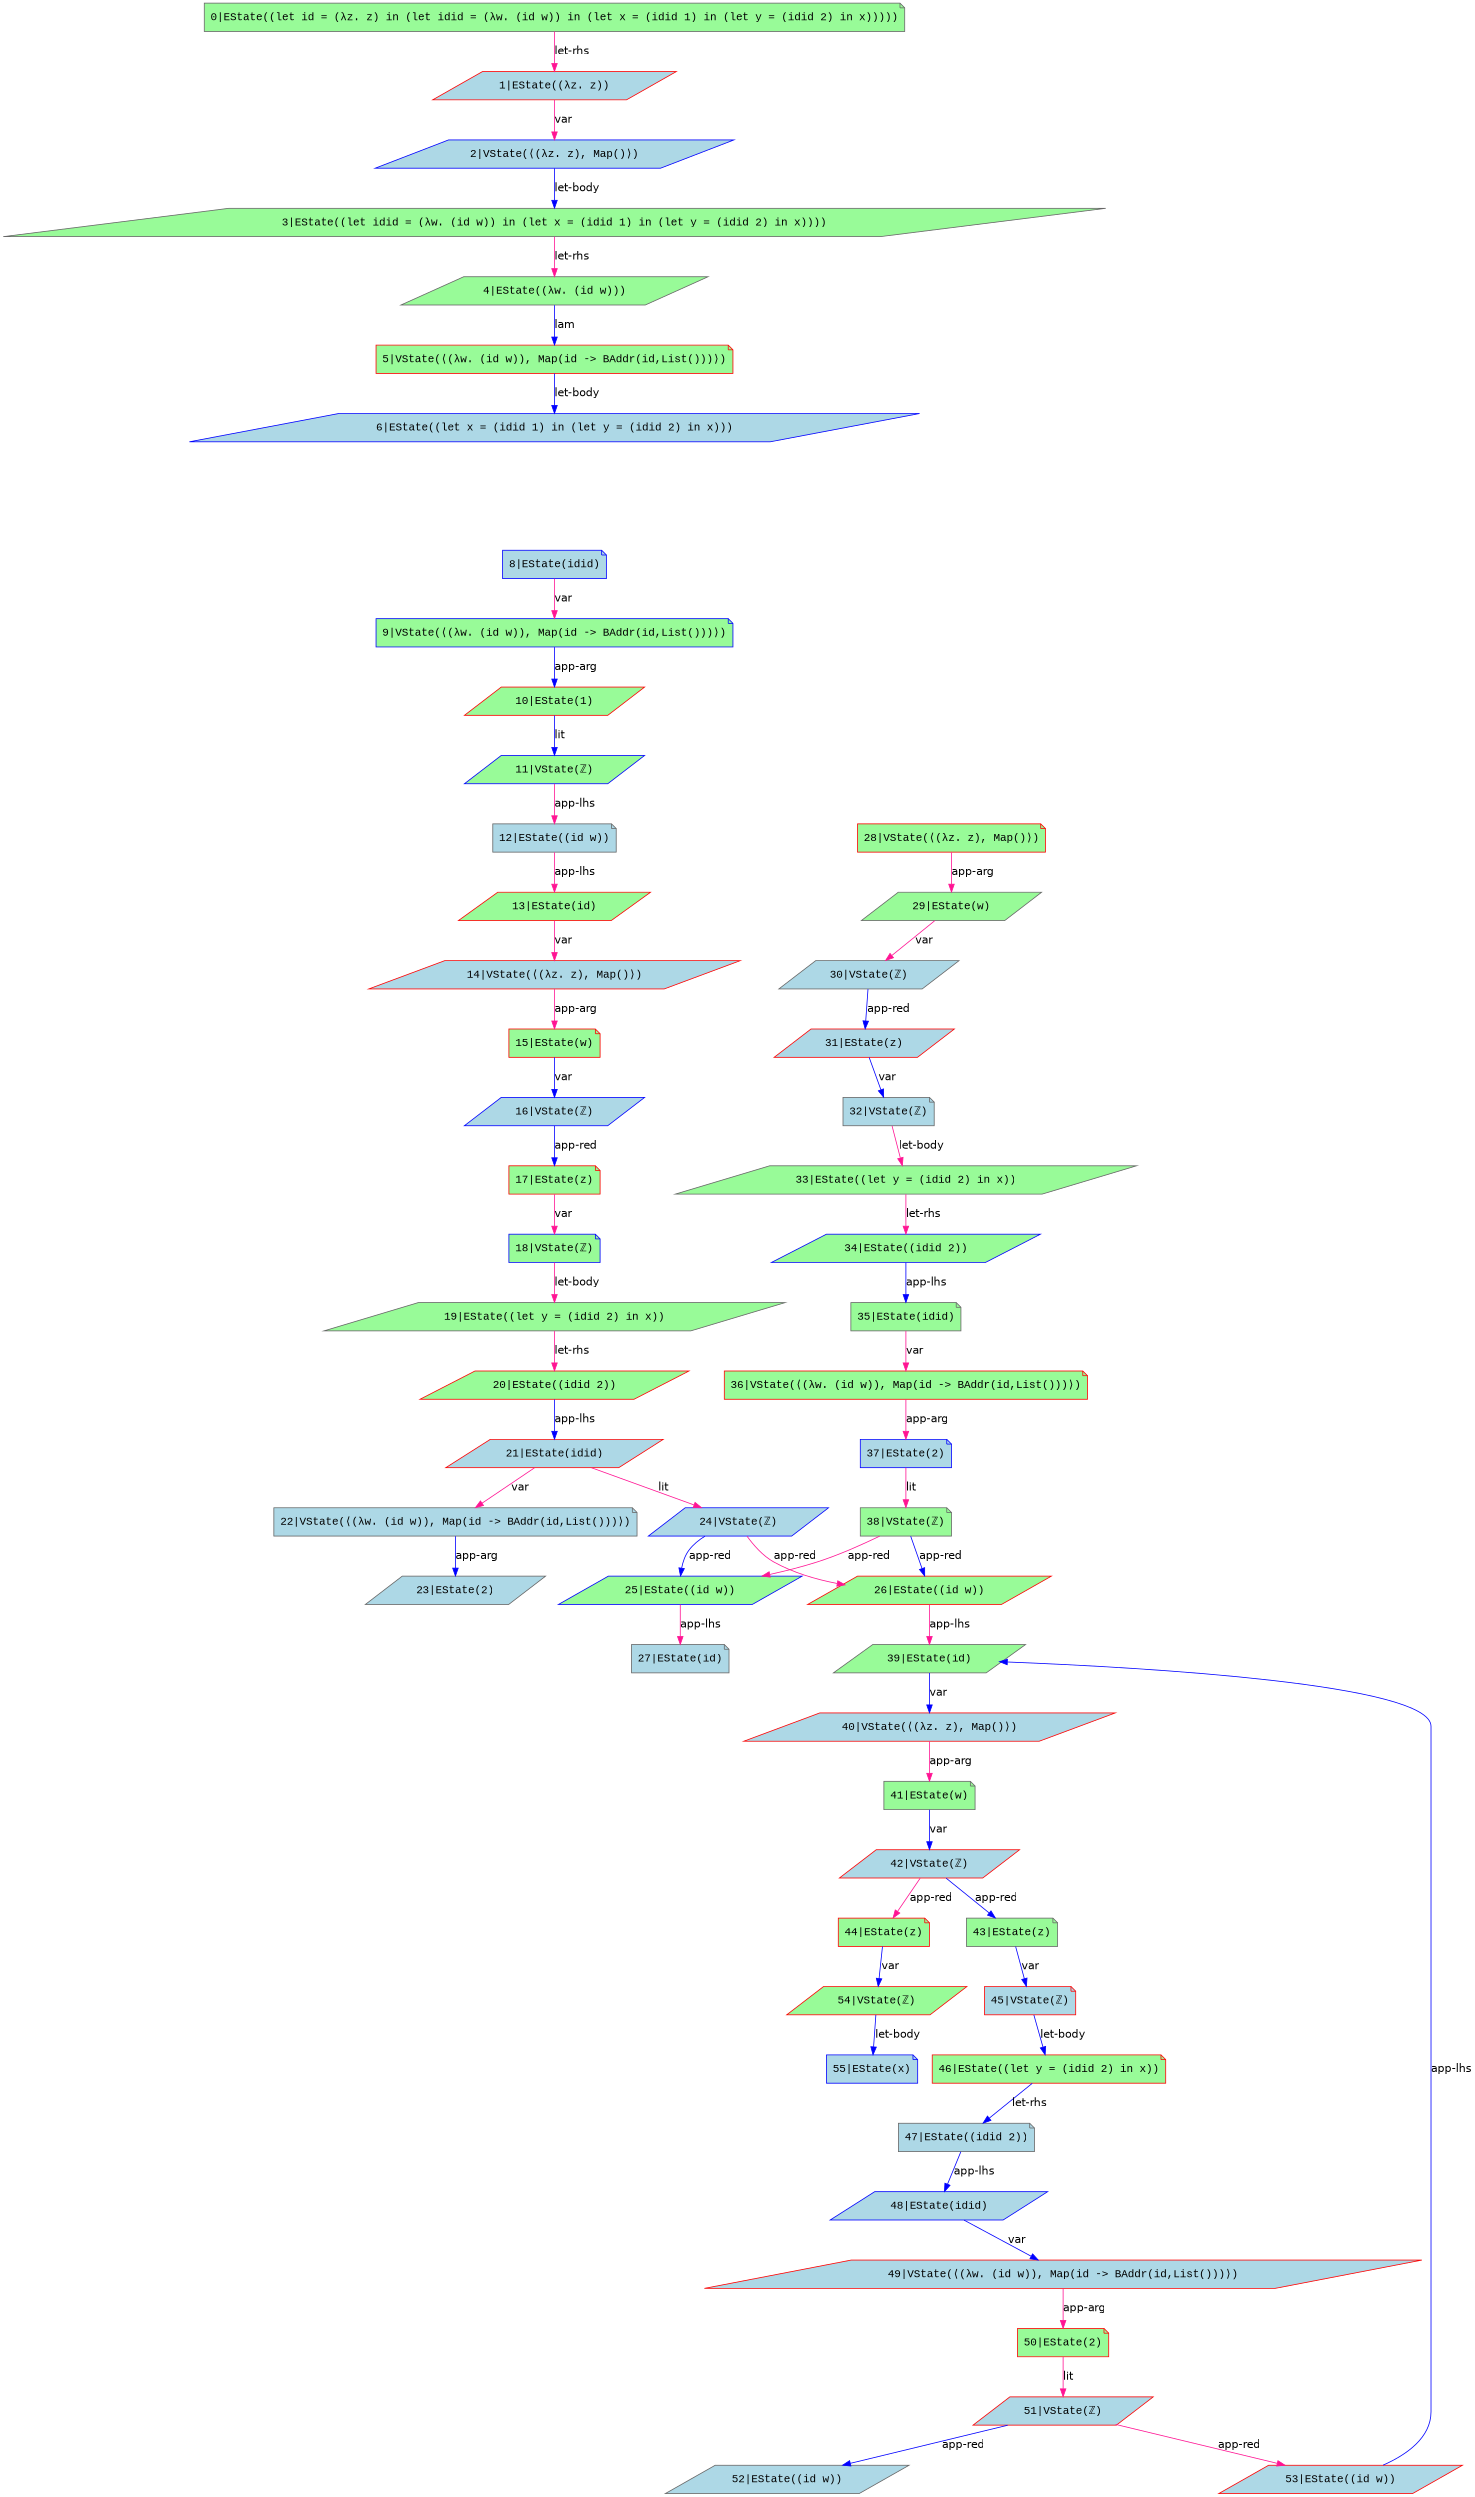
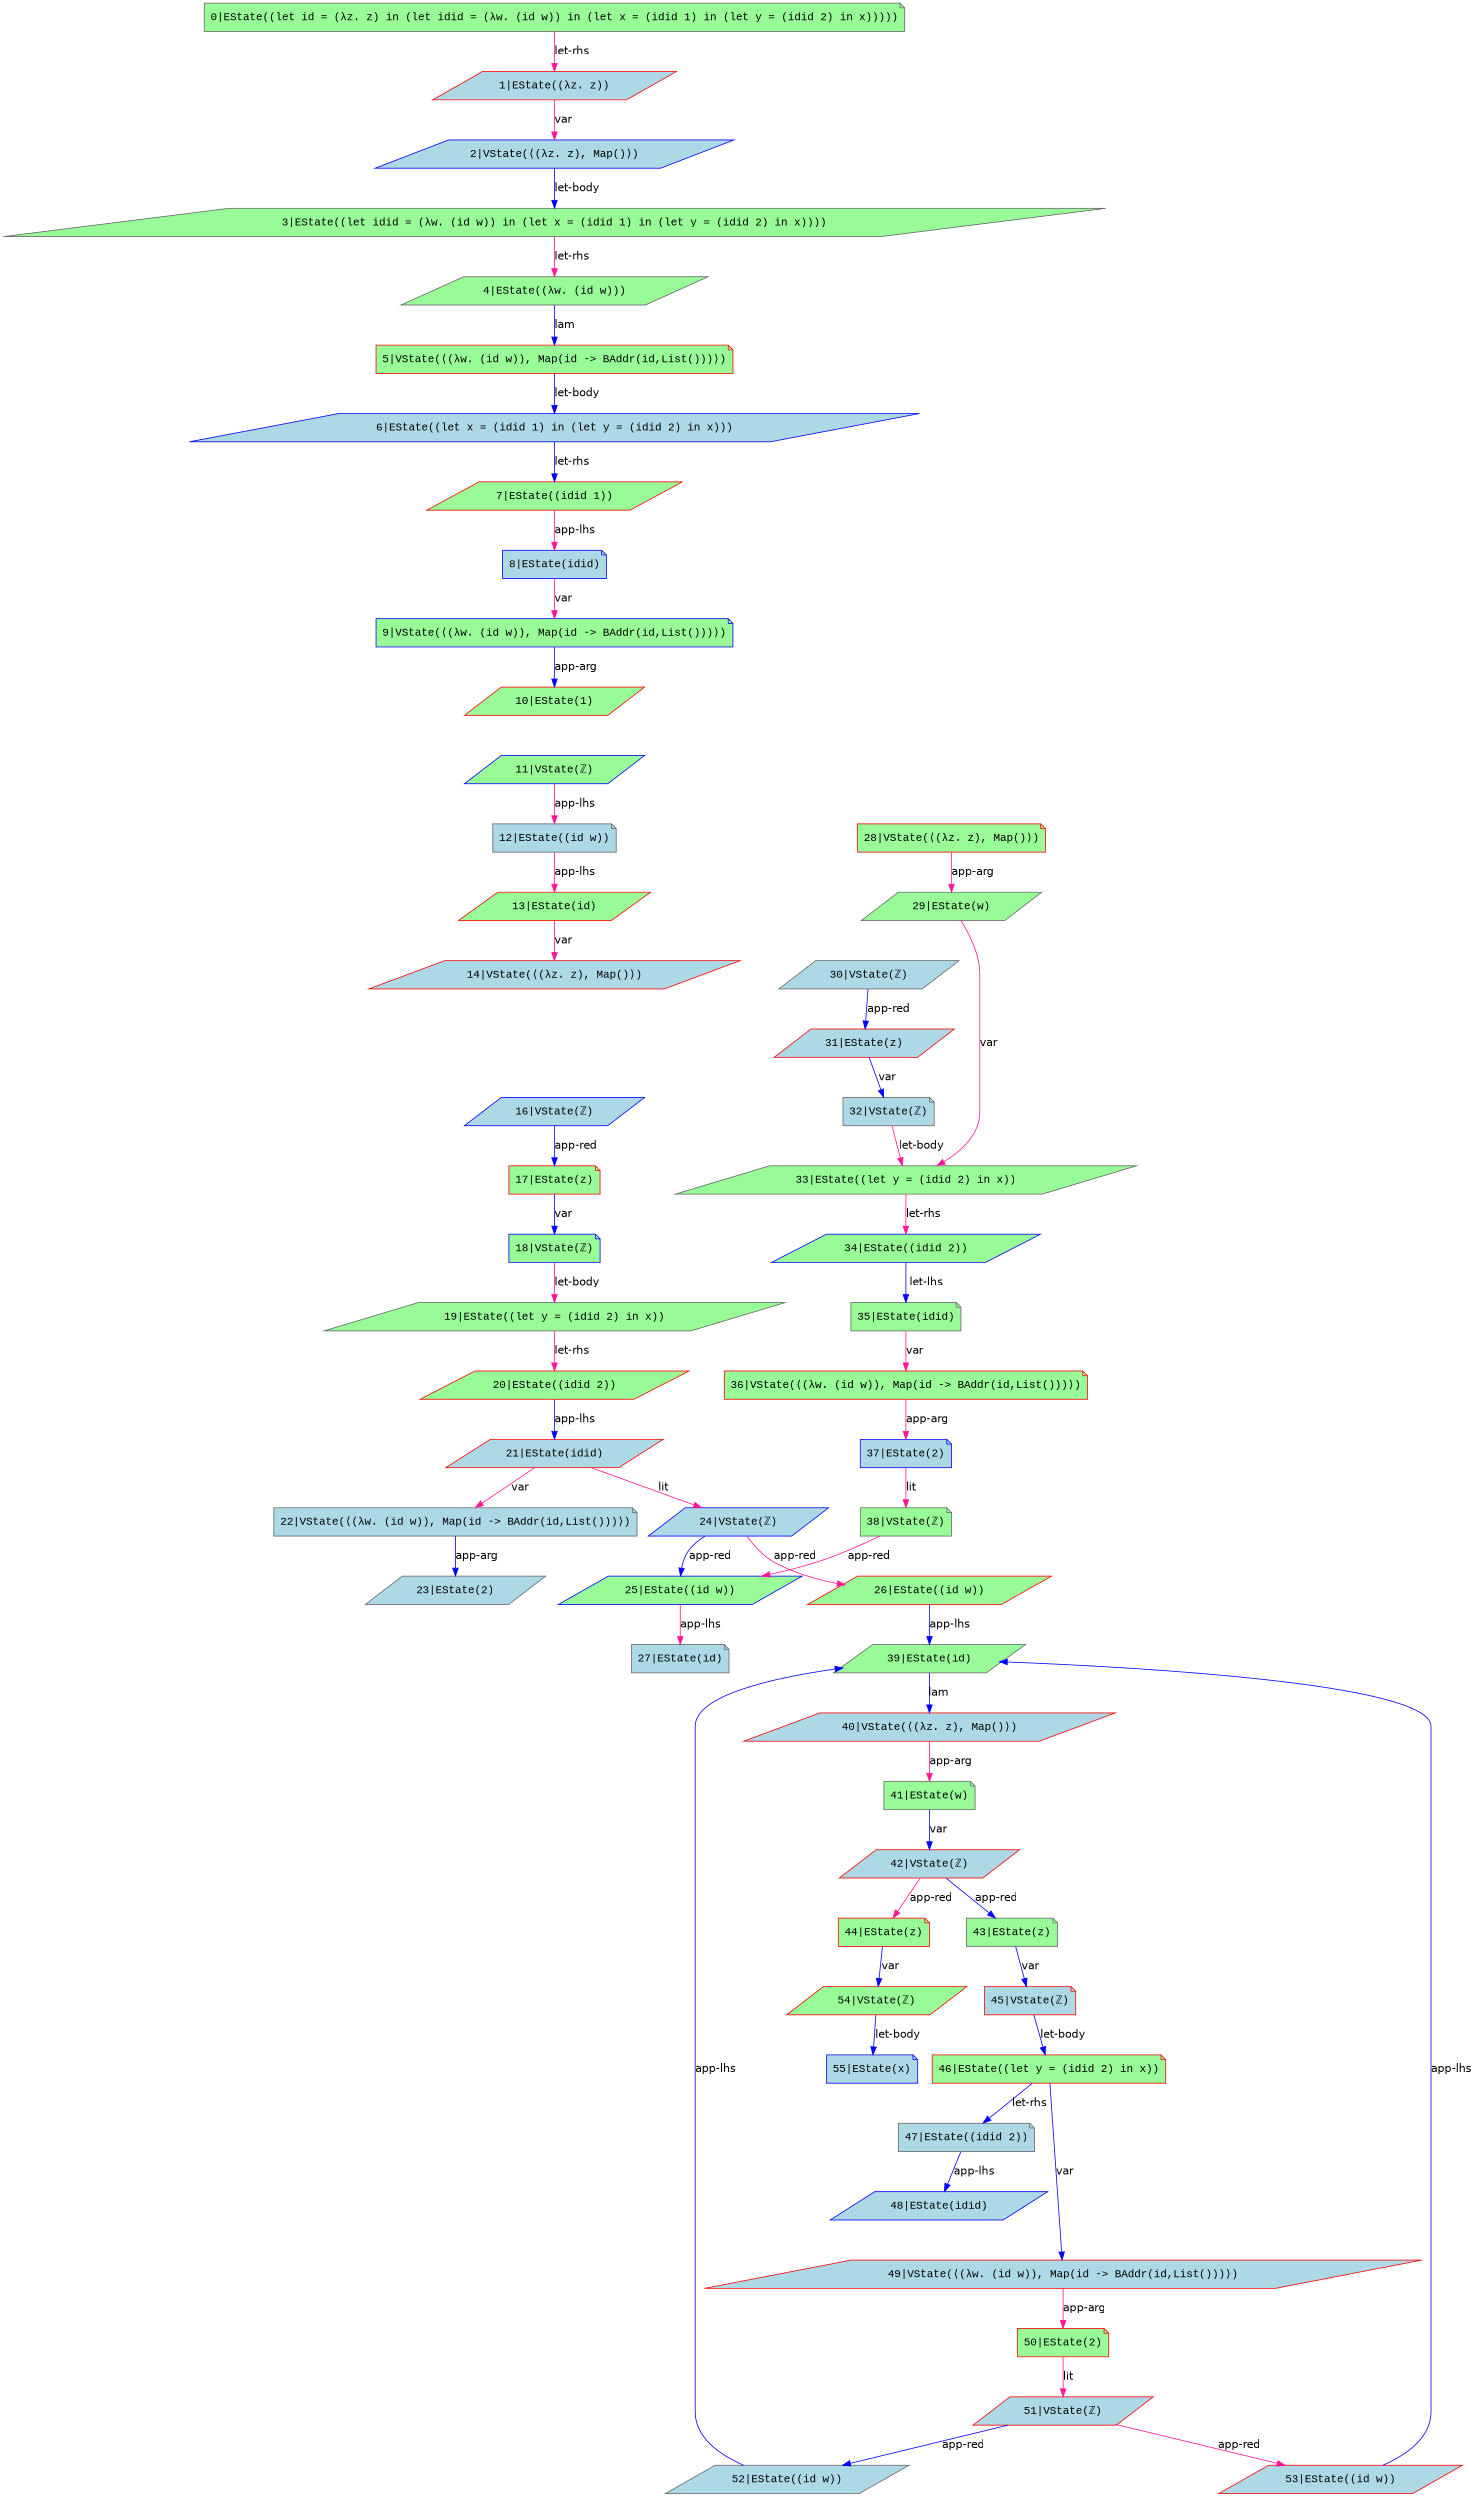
node "7|EState((idid 1))": added
edge "10|EState(1)" -> "11|VState(ℤ)": removed, label "lit"
edge "29|EState(w)" -> "30|VState(ℤ)": now "29|EState(w)" -> "33|EState((let y = (idid 2) in x))"
node "15|EState(w)": removed
edge "17|EState(z)" -> "18|VState(ℤ)": color deeppink -> blue
edge "34|EState((idid 2))" -> "35|EState(idid)": label "app-lhs" -> "let-lhs"
edge "38|VState(ℤ)" -> "26|EState((id w))": removed, label "app-red"
edge "26|EState((id w))" -> "39|EState(id)": color deeppink -> blue
edge "39|EState(id)" -> "40|VState(⟨(λz. z), Map()⟩)": label "var" -> "lam"
edge "52|EState((id w))" -> "39|EState(id)": added, label "app-lhs"
edge "48|EState(idid)" -> "49|VState(⟨(λw. (id w)), Map(id -> BAddr(id,List()))⟩)": now "46|EState((let y = (idid 2) in x))" -> "49|VState(⟨(λw. (id w)), Map(id -> BAddr(id,List()))⟩)"
